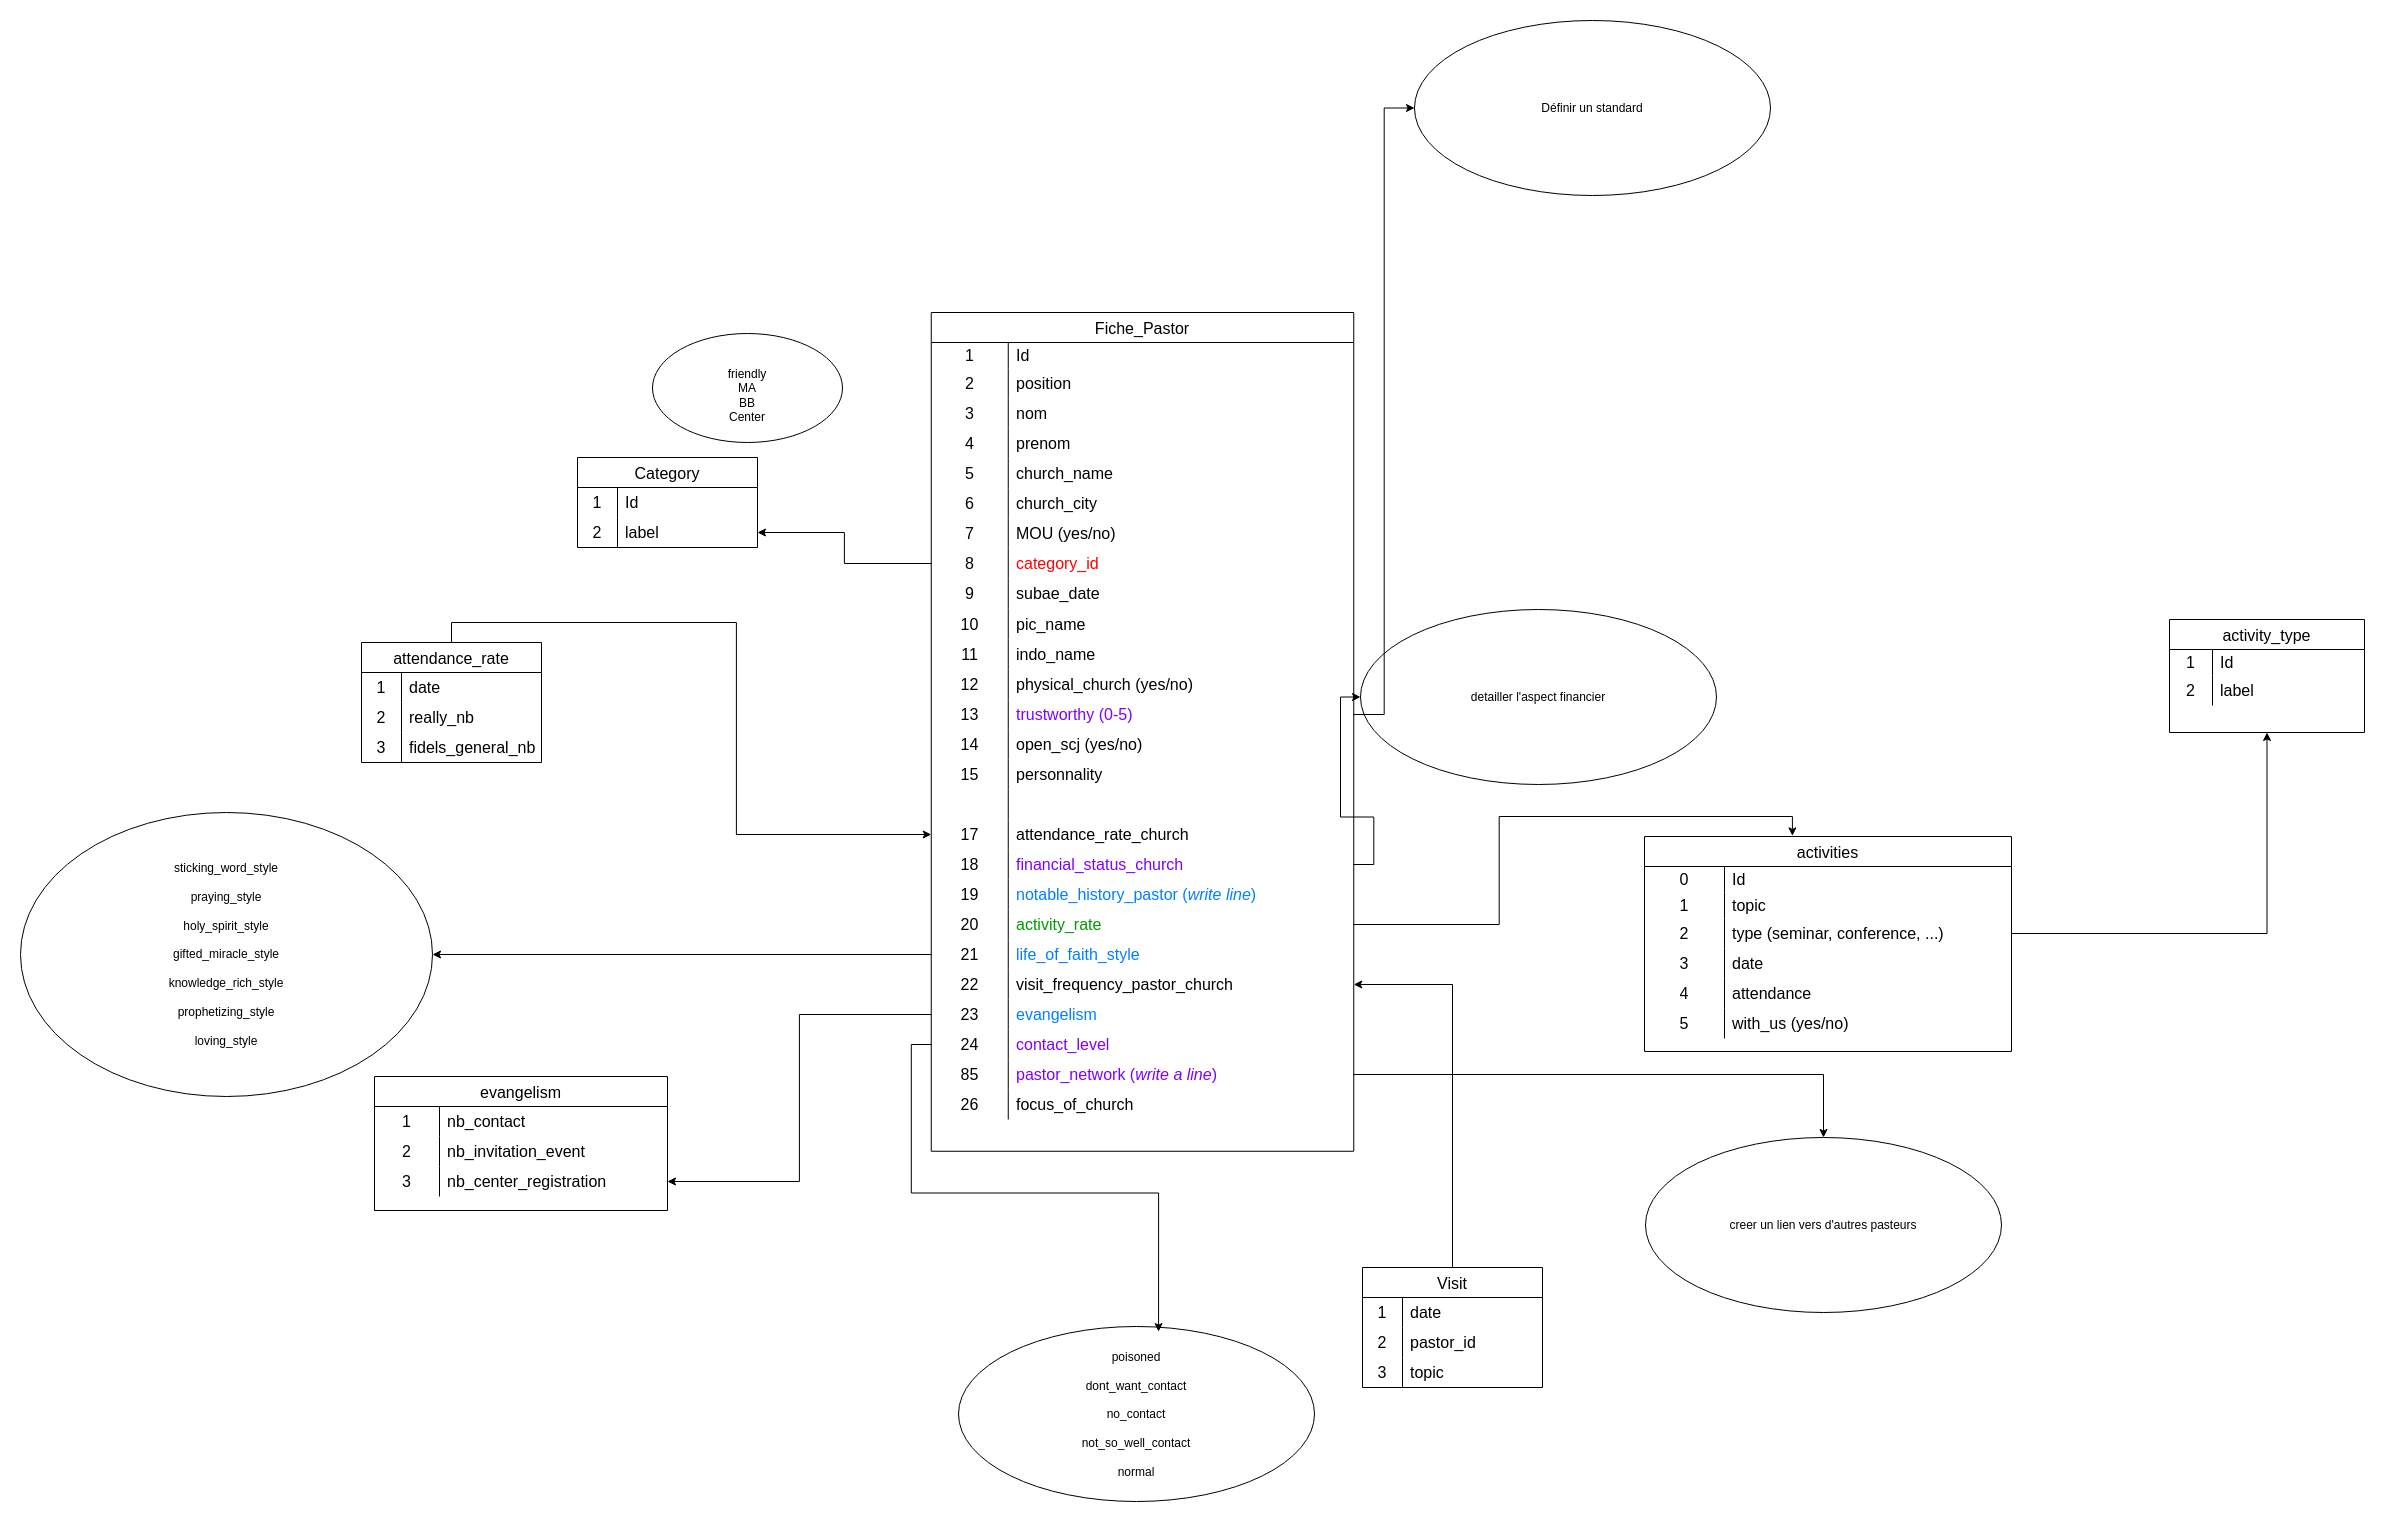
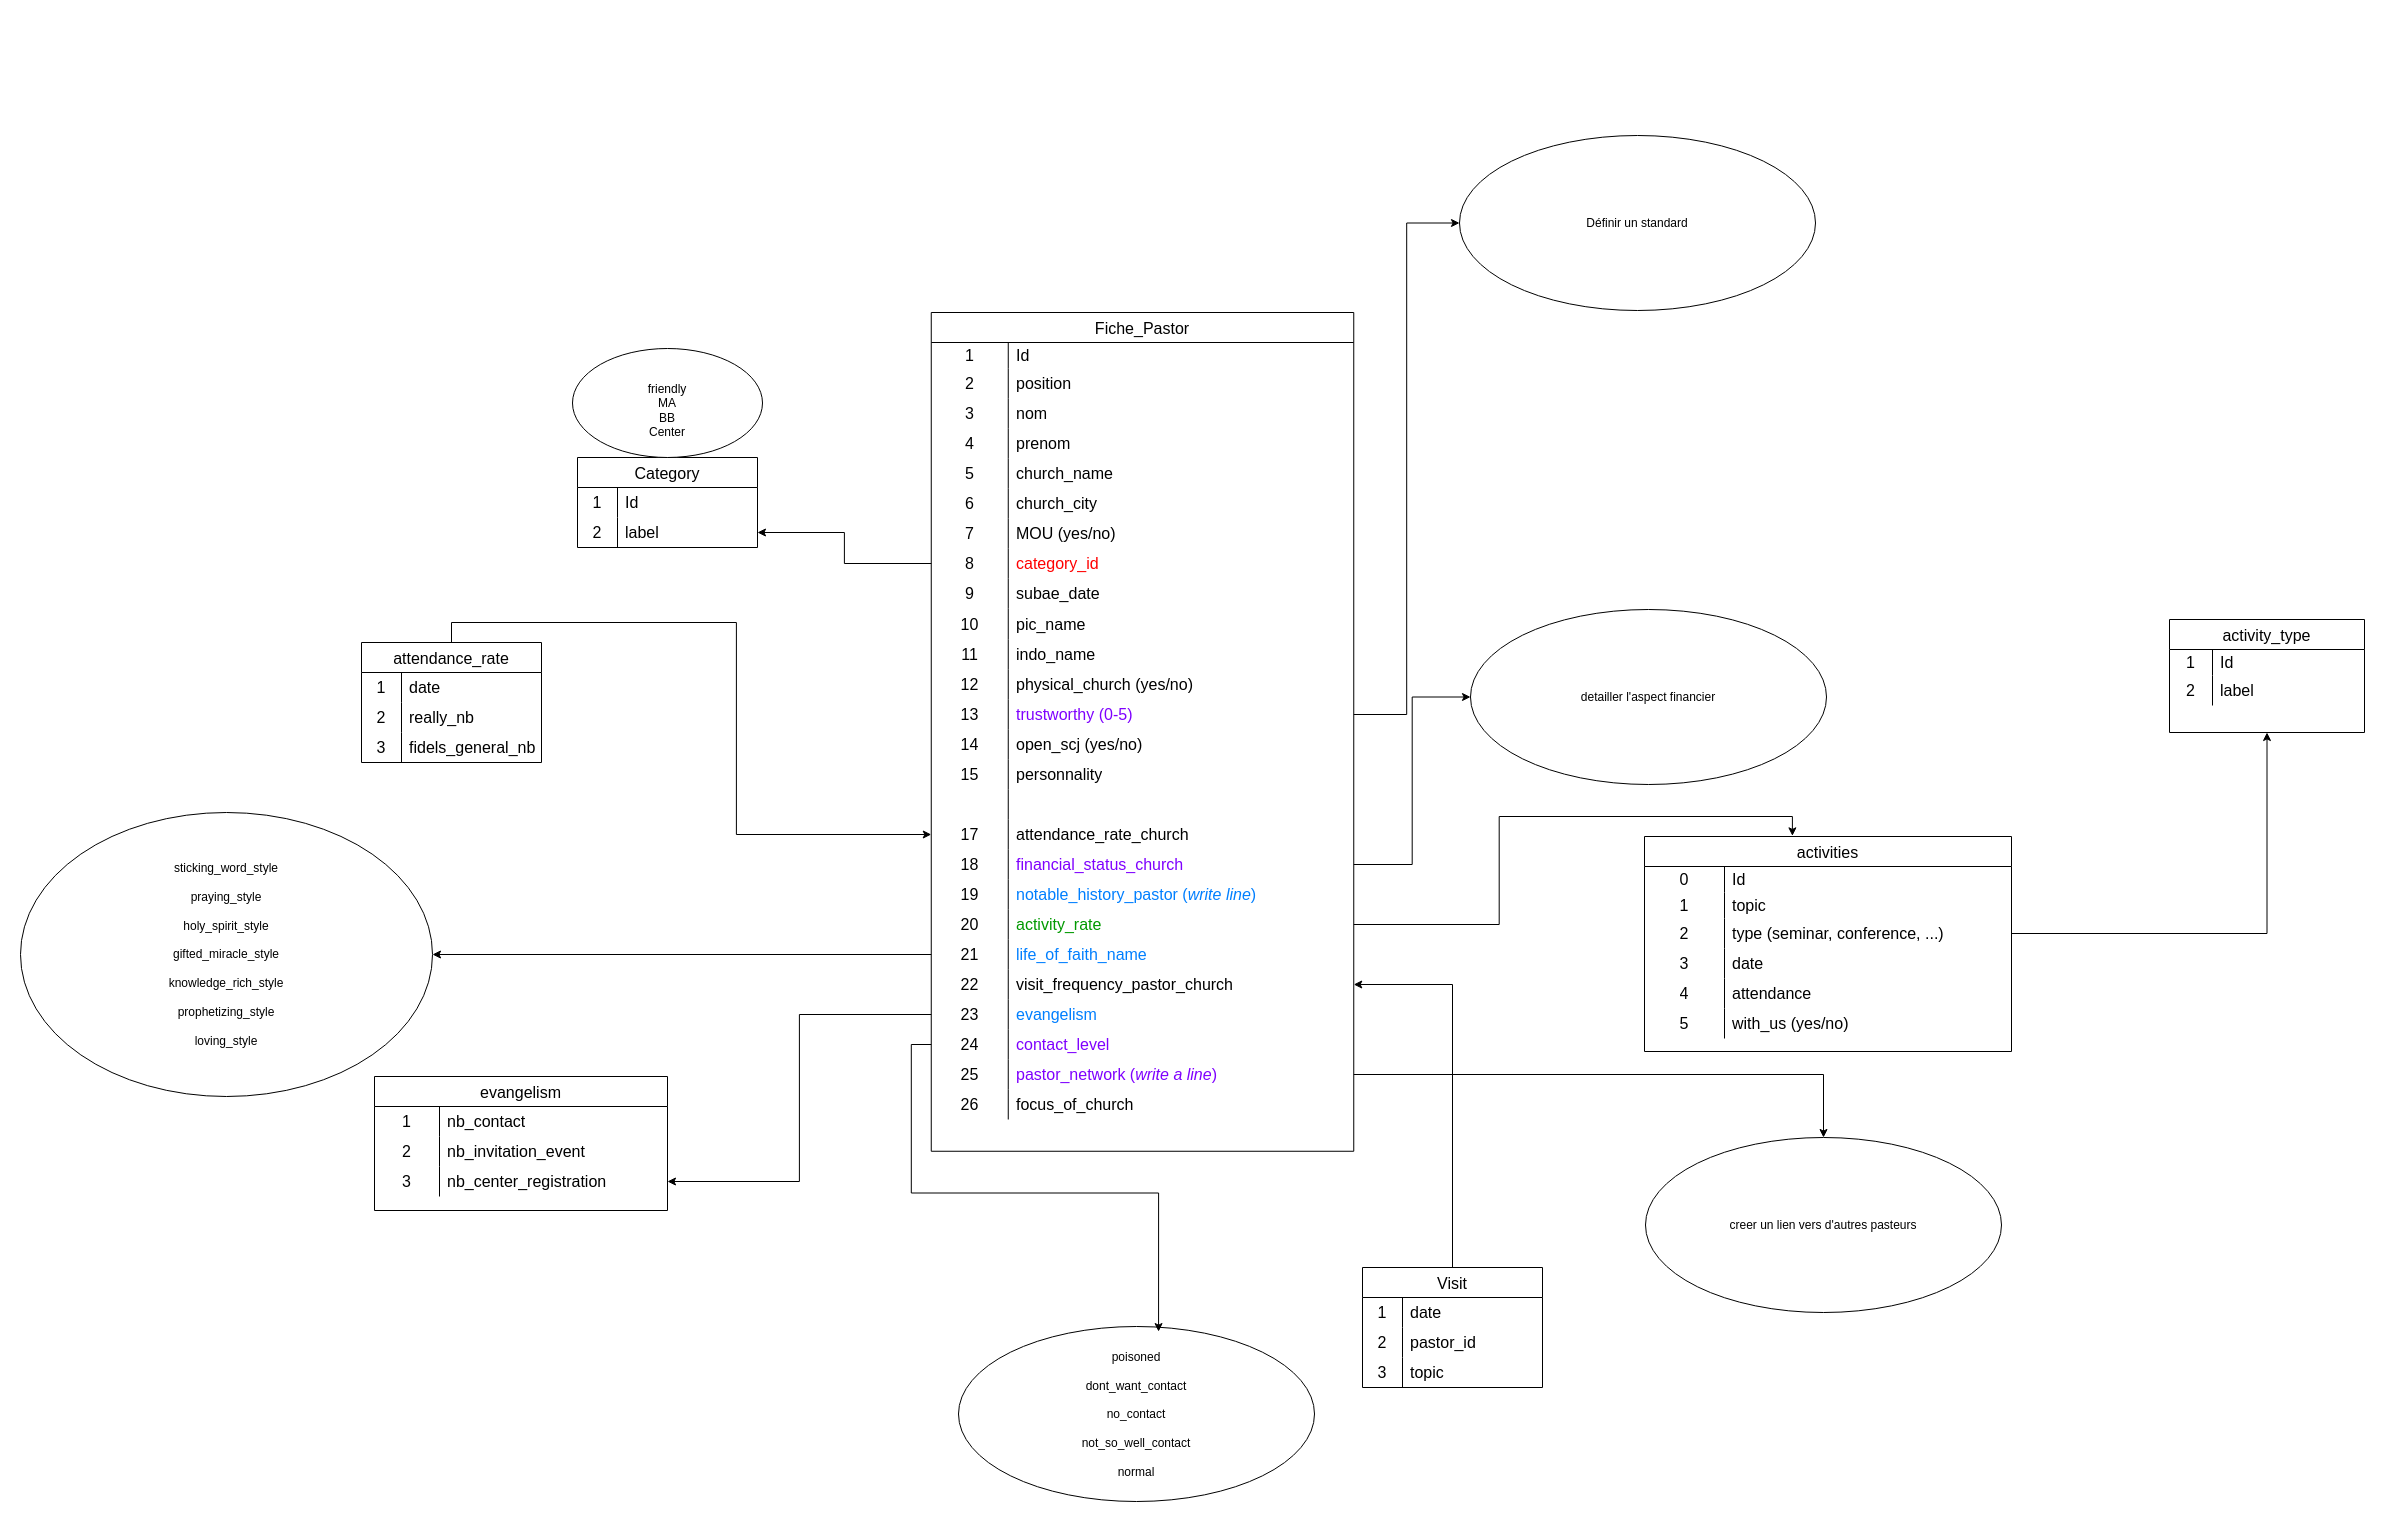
node "Définir un standard": moved (1593, 108) -> (1638, 223)
node "friendly MA BB Center": moved (748, 388) -> (668, 403)
node "detailler l'aspect financier": moved (1539, 697) -> (1649, 697)
node "life_of_faith_style": label "life_of_faith_style" -> "life_of_faith_name"
node "85": label "85" -> "25"
